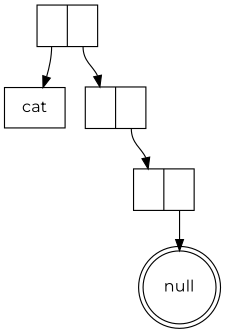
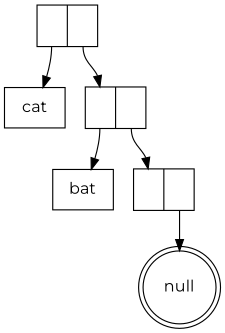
node "bat": added
